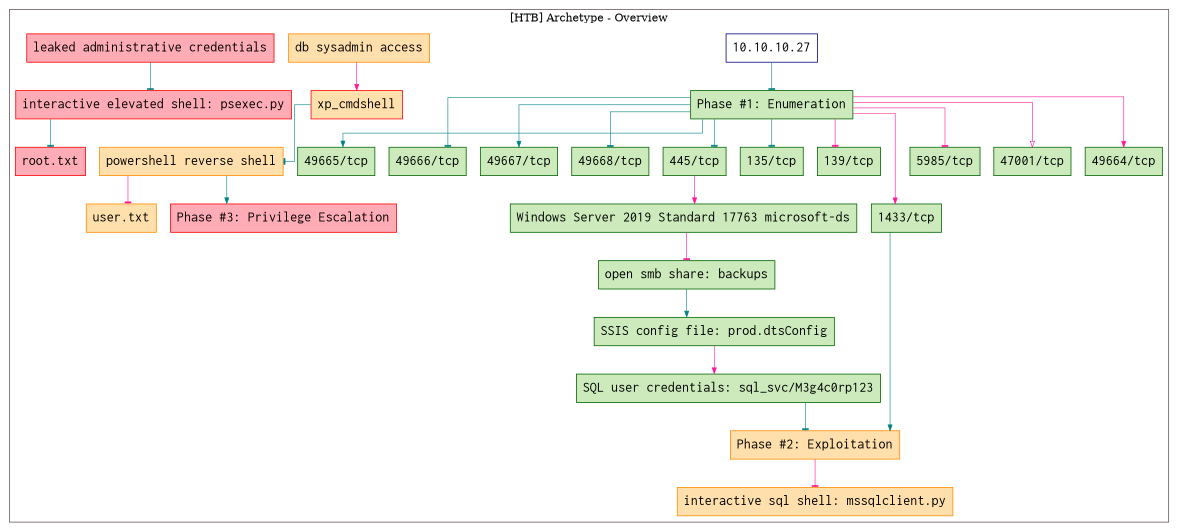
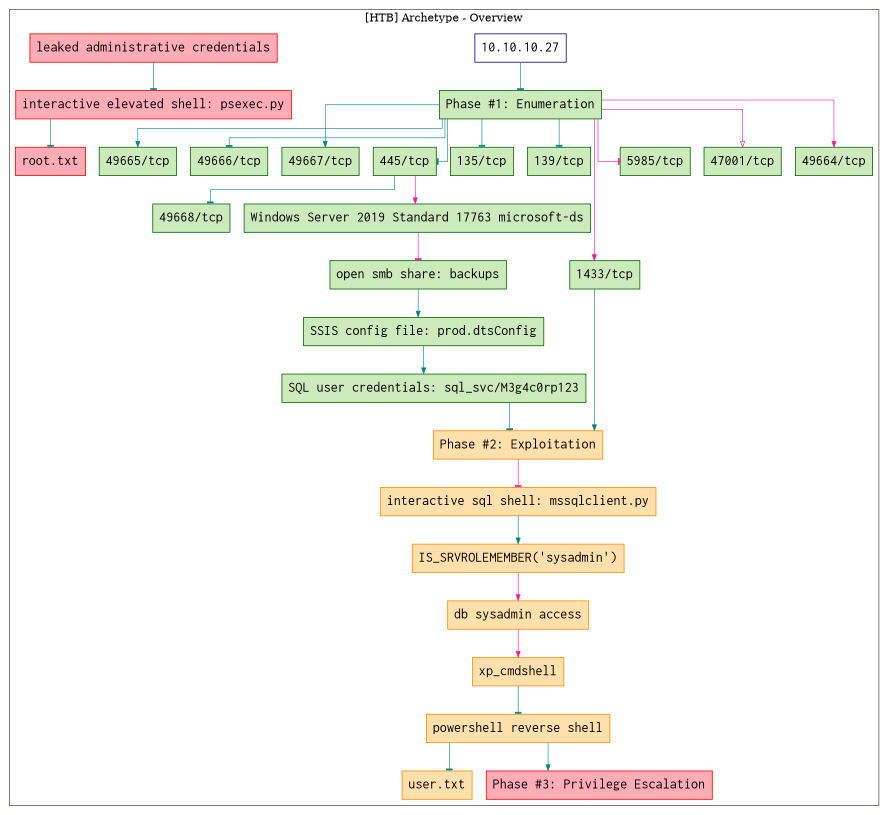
node "xp_cmdshell": color red -> darkorange
edge "Phase #1: Enumeration" -> "49668/tcp": now "445/tcp" -> "49668/tcp"
edge "Phase #1: Enumeration" -> "139/tcp": color deeppink -> teal
edge "powershell reverse shell" -> "user.txt": color deeppink -> teal
edge "SSIS config file: prod.dtsConfig" -> "SQL user credentials: sql_svc/M3g4c0rp123": color deeppink -> teal
node "IS_SRVROLEMEMBER('sysadmin')": added
